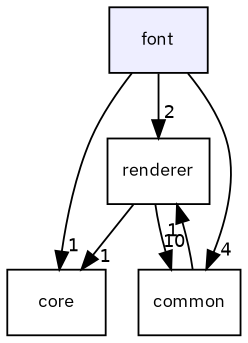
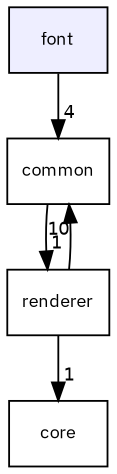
edge "font" -> "renderer": removed
edge "font" -> "core": removed
